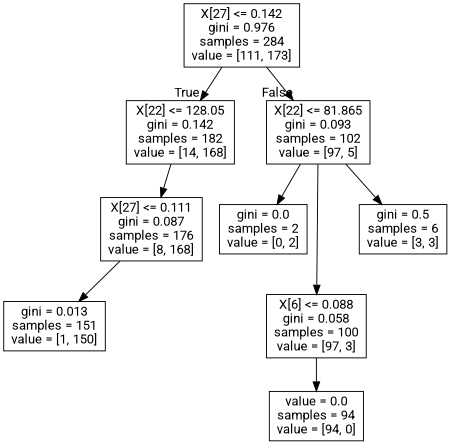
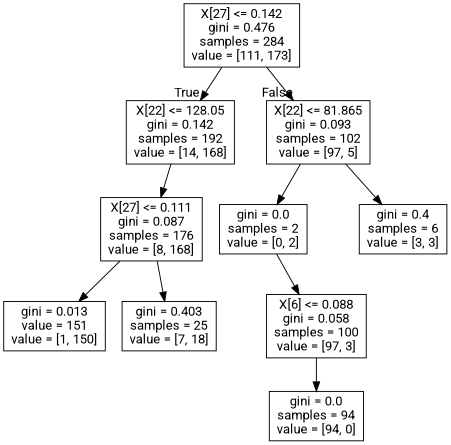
node "X[27] <= 0.142 gini = 0.976 samples = 284 value = [111, 173]": label "X[27] <= 0.142 gini = 0.976 samples = 284 value = [111, 173]" -> "X[27] <= 0.142 gini = 0.476 samples = 284 value = [111, 173]"
node "X[22] <= 128.05 gini = 0.142 samples = 182 value = [14, 168]": label "X[22] <= 128.05 gini = 0.142 samples = 182 value = [14, 168]" -> "X[22] <= 128.05 gini = 0.142 samples = 192 value = [14, 168]"
edge "X[22] <= 81.865 gini = 0.093 samples = 102 value = [97, 5]" -> "X[6] <= 0.088 gini = 0.058 samples = 100 value = [97, 3]": now "gini = 0.0 samples = 2 value = [0, 2]" -> "X[6] <= 0.088 gini = 0.058 samples = 100 value = [97, 3]"
node "gini = 0.5 samples = 6 value = [3, 3]": label "gini = 0.5 samples = 6 value = [3, 3]" -> "gini = 0.4 samples = 6 value = [3, 3]"
node "gini = 0.013 samples = 151 value = [1, 150]": label "gini = 0.013 samples = 151 value = [1, 150]" -> "gini = 0.013 value = 151 value = [1, 150]"
node "gini = 0.403 samples = 25 value = [7, 18]": added
node "value = 0.0 samples = 94 value = [94, 0]": label "value = 0.0 samples = 94 value = [94, 0]" -> "gini = 0.0 samples = 94 value = [94, 0]"
